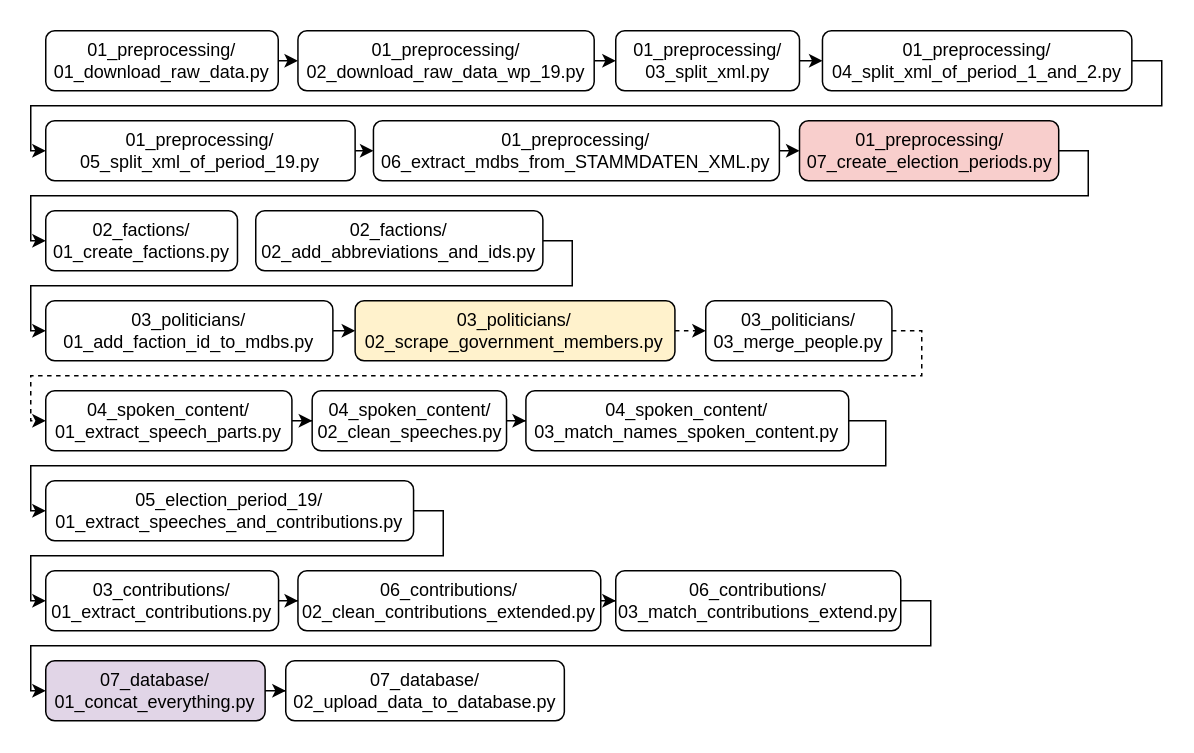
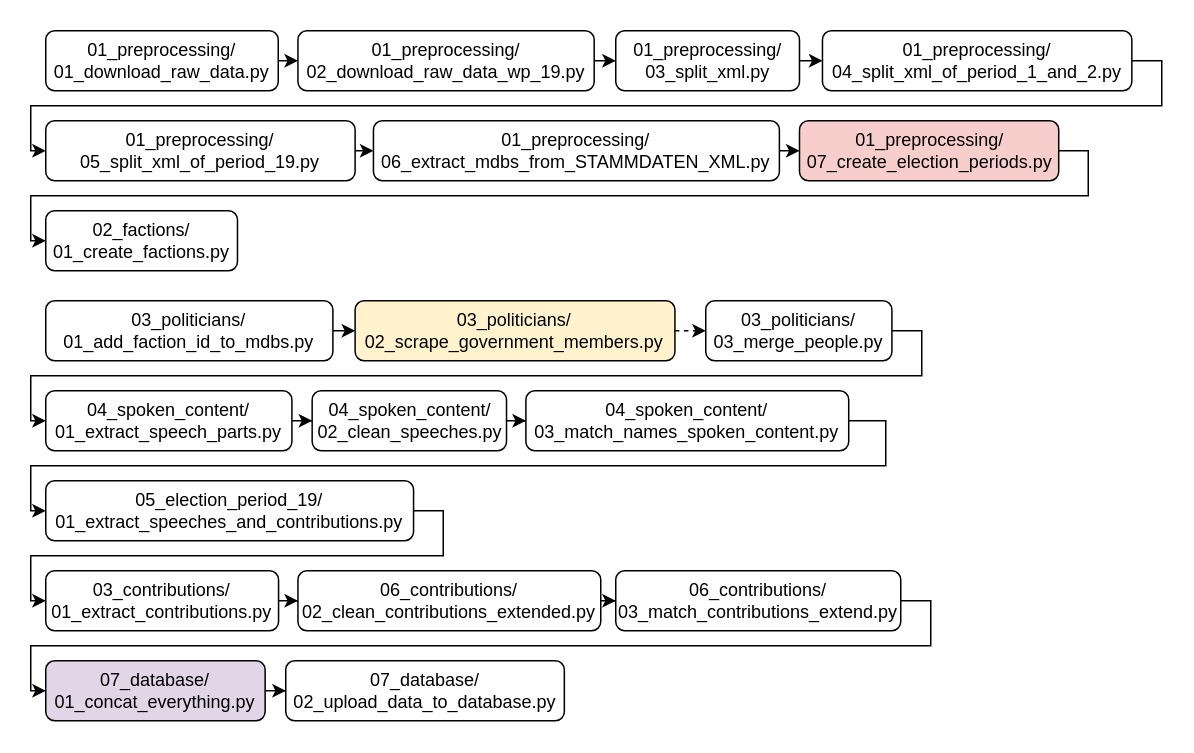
node "02_factions/ 02_add_abbreviations_and_ids.py": removed
edge "02_factions/ 02_add_abbreviations_and_ids.py" -> "03_politicians/ 01_add_faction_id_to_mdbs.py": removed
edge "03_politicians/ 03_merge_people.py" -> "04_spoken_content/ 01_extract_speech_parts.py": style dashed -> solid
